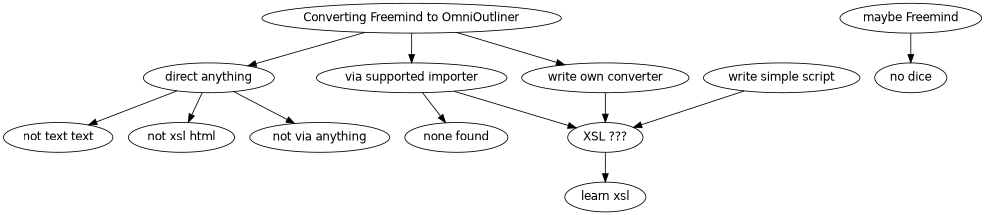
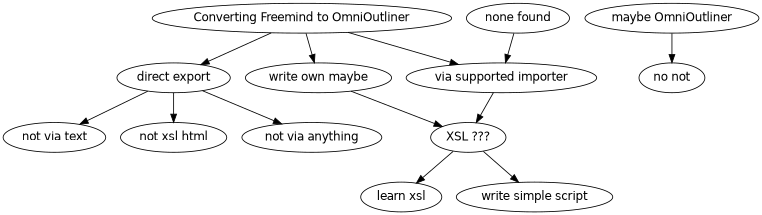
node "maybe Freemind": label "maybe Freemind" -> "maybe OmniOutliner"
node "direct anything": label "direct anything" -> "direct export"
node "write own converter": label "write own converter" -> "write own maybe"
node "no dice": label "no dice" -> "no not"
edge "via supported importer" -> "none found": reversed
edge "write simple script" -> "XSL ???": reversed
node "not text text": label "not text text" -> "not via text"
